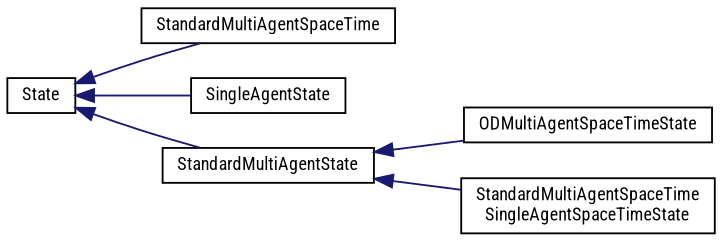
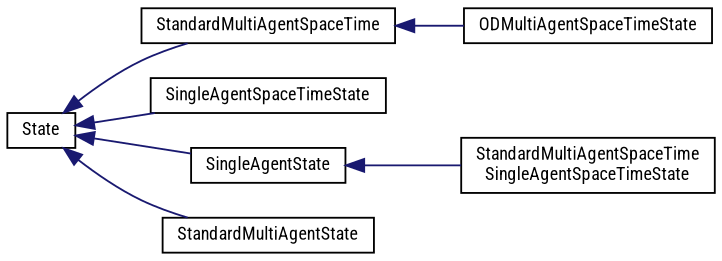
node "SingleAgentSpaceTimeState": added
edge "ODMultiAgentSpaceTimeState" -> "StandardMultiAgentState": now "ODMultiAgentSpaceTimeState" -> "StandardMultiAgentSpaceTime"
edge "StandardMultiAgentSpaceTime SingleAgentSpaceTimeState" -> "StandardMultiAgentState": now "StandardMultiAgentSpaceTime SingleAgentSpaceTimeState" -> "SingleAgentState"
